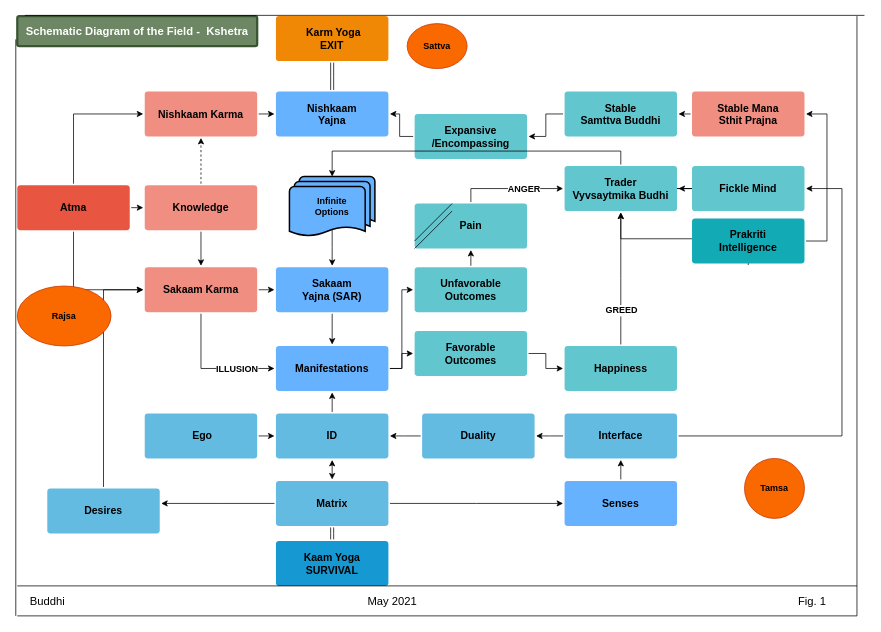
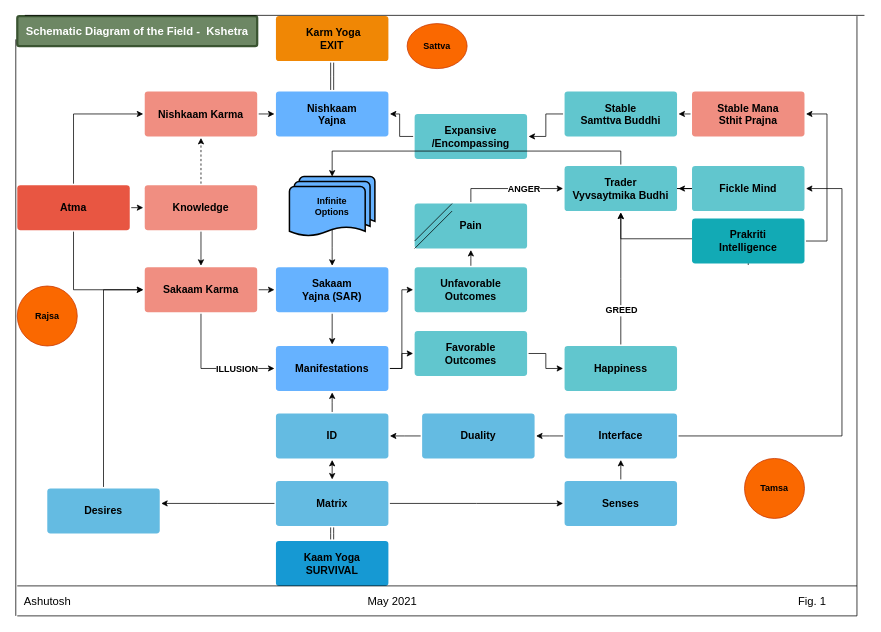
node "Rajsa": size 94x60 -> 60x60
node "Ego": removed
edge "Ego" -> "ID": removed
node "Senses": fillcolor #66b2ff -> #64bbe2
node "Buddhi": label "Buddhi" -> "Ashutosh"
